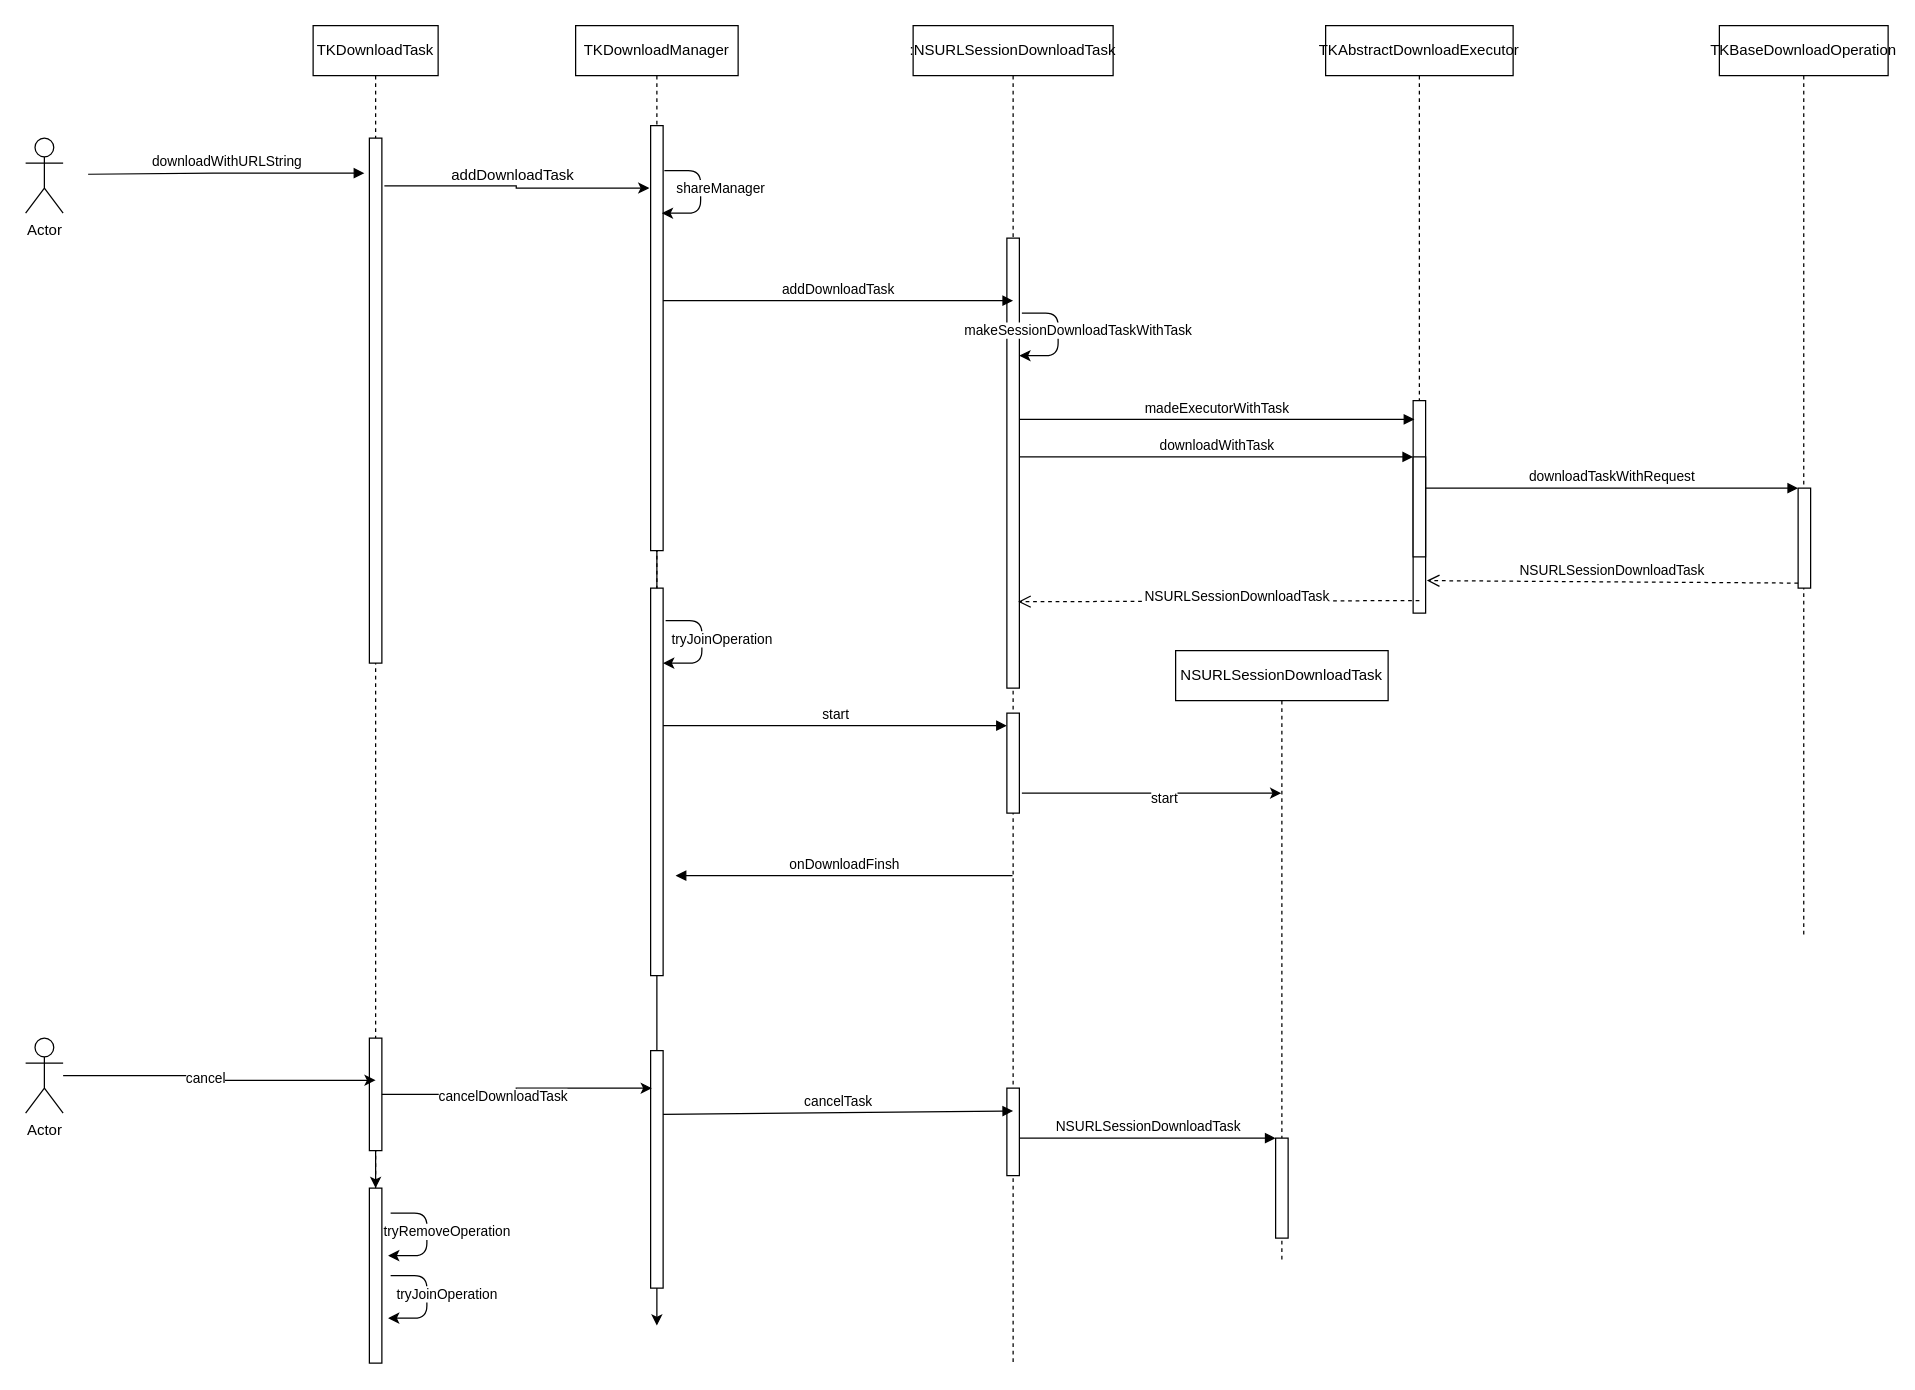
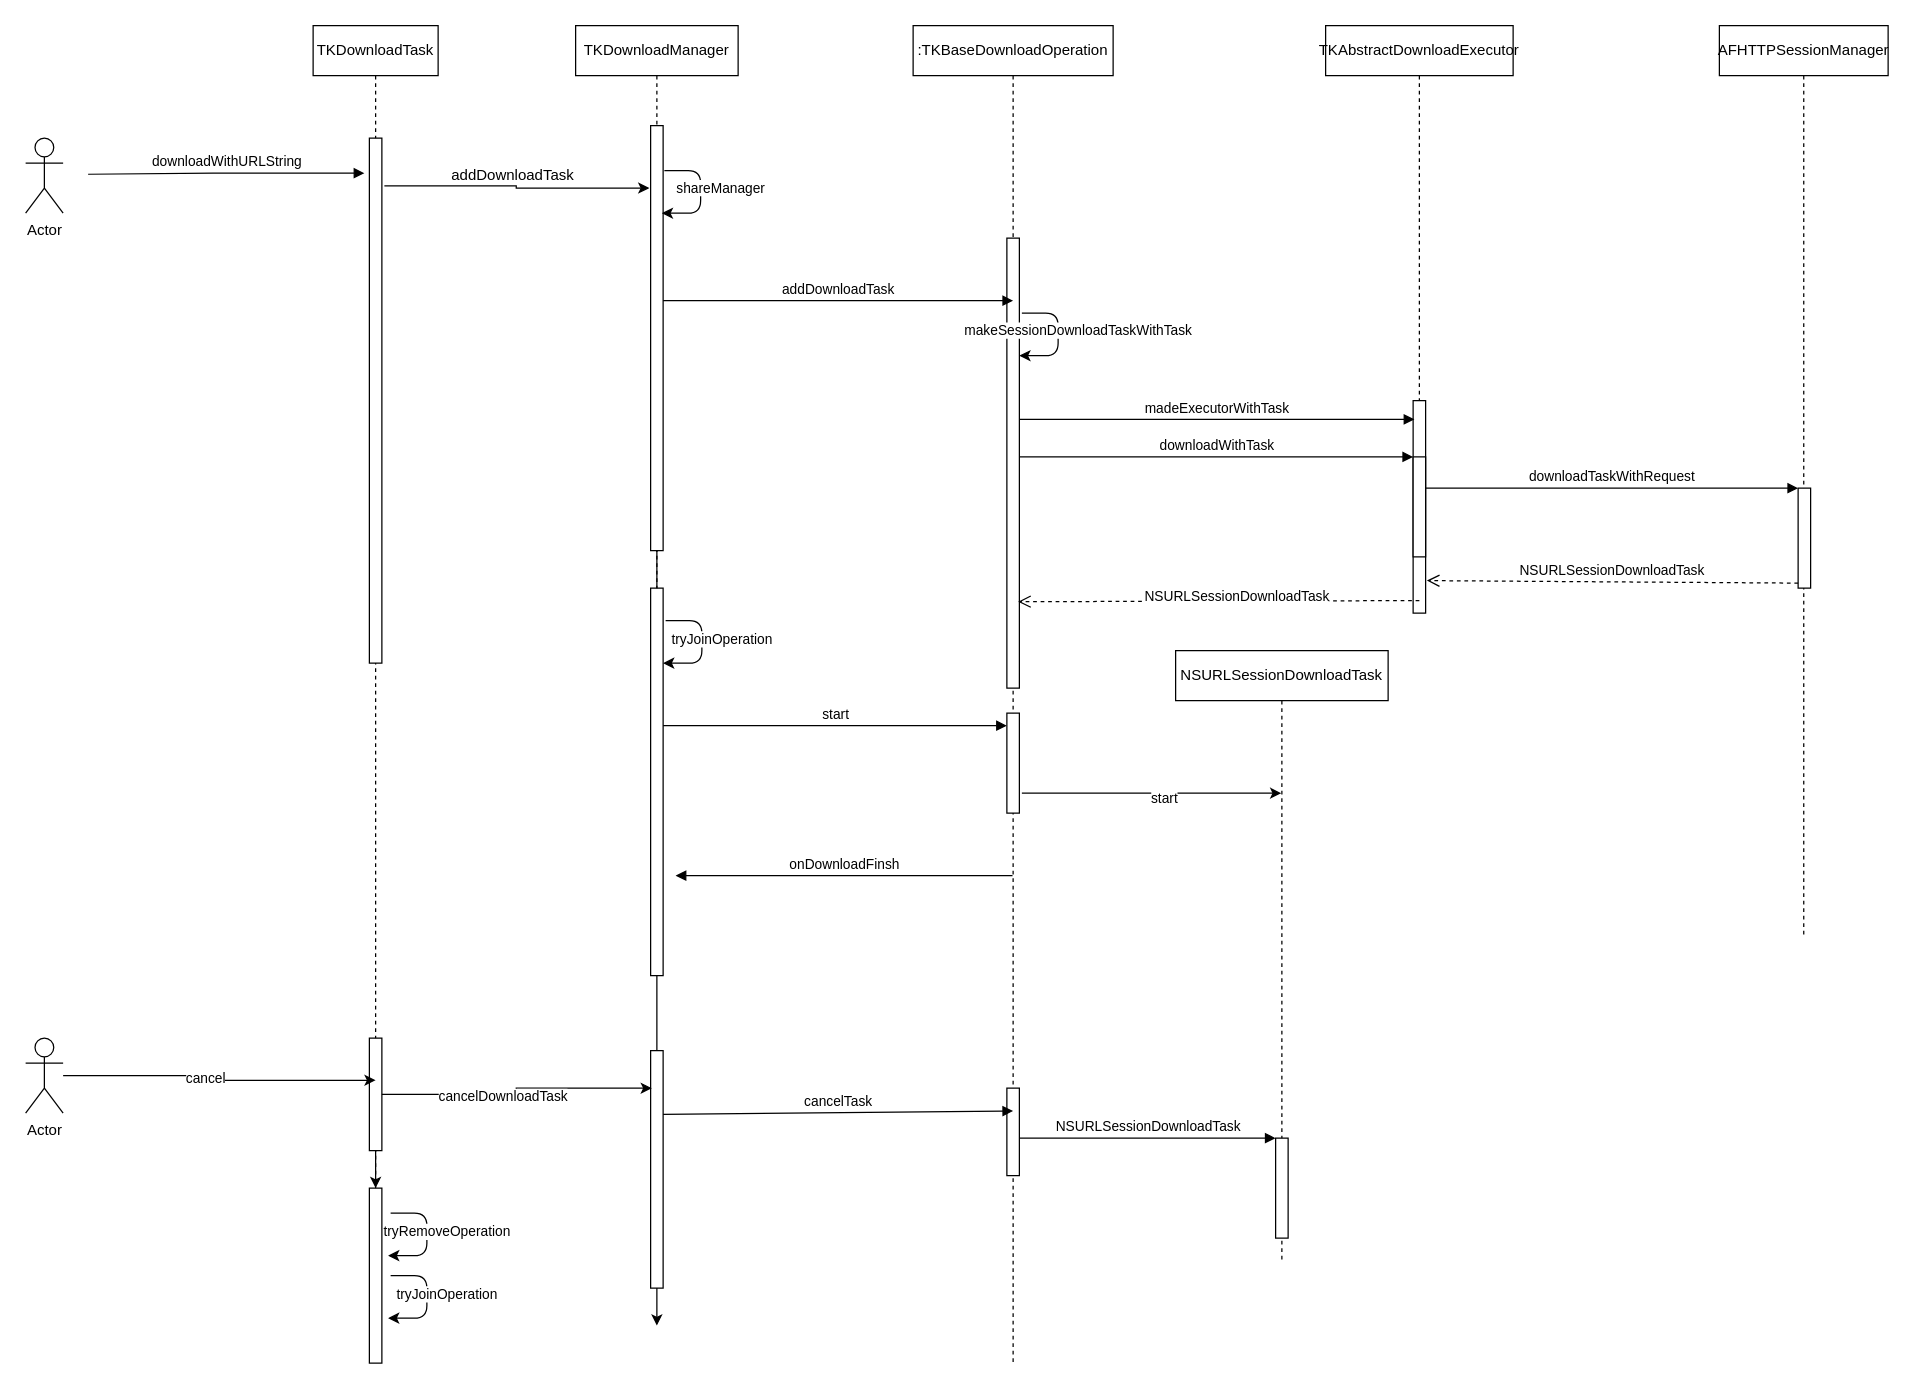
node ":NSURLSessionDownloadTask": label ":NSURLSessionDownloadTask" -> ":TKBaseDownloadOperation"
node "TKBaseDownloadOperation": label "TKBaseDownloadOperation" -> "AFHTTPSessionManager"
